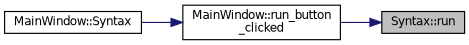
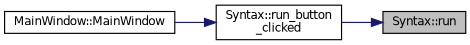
node "MainWindow::Syntax": label "MainWindow::Syntax" -> "MainWindow::MainWindow"
node "MainWindow::run_button _clicked": label "MainWindow::run_button _clicked" -> "Syntax::run_button _clicked"
